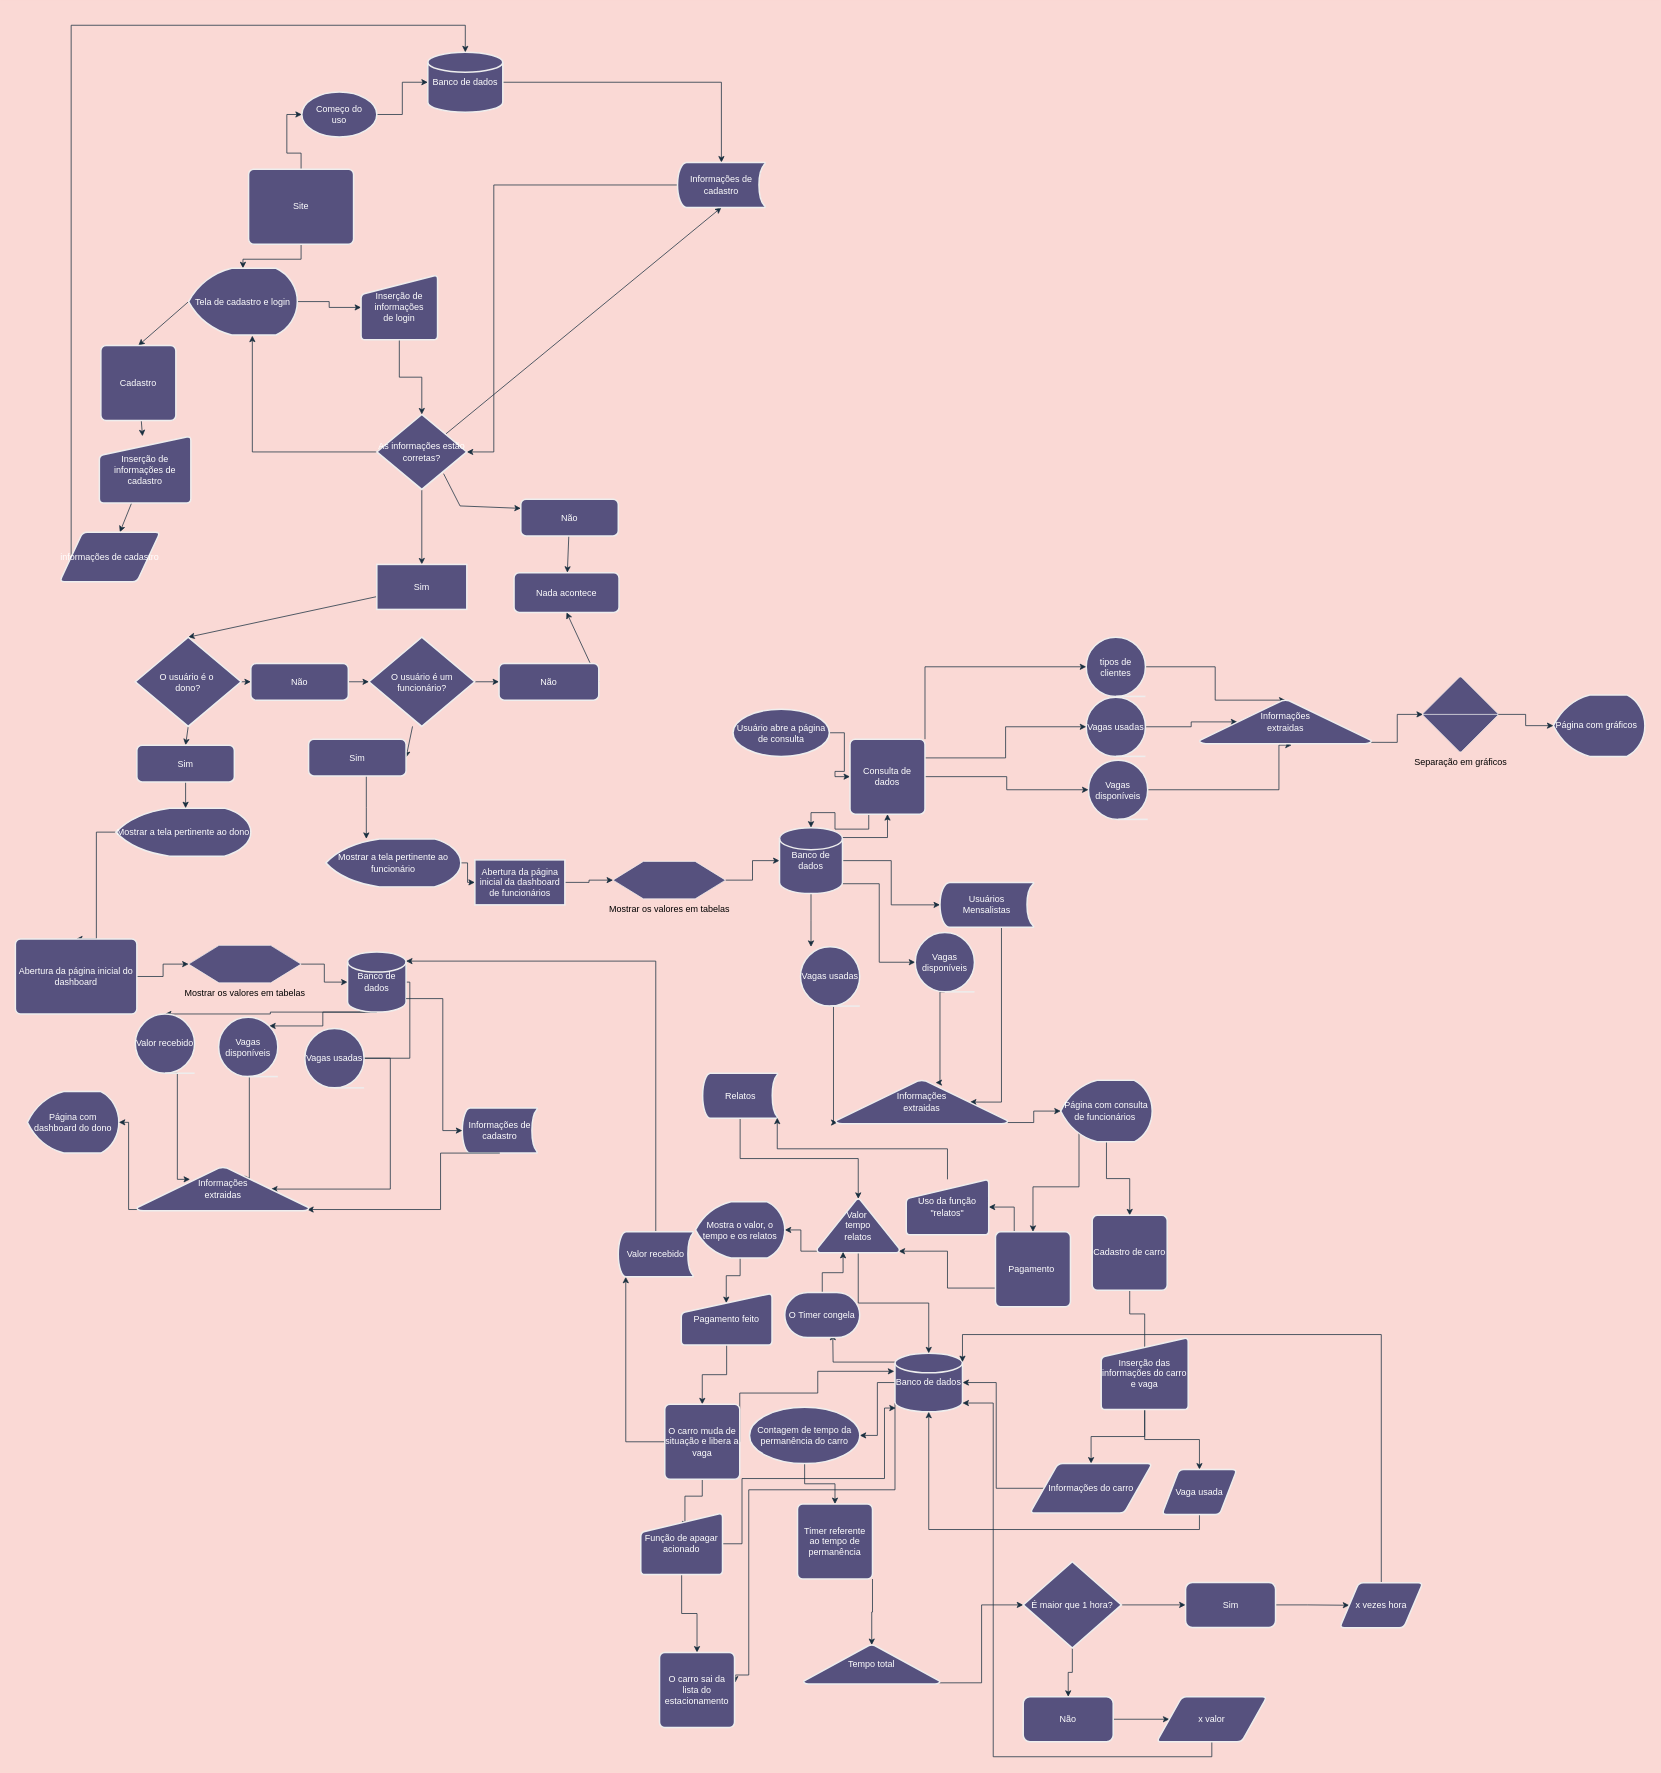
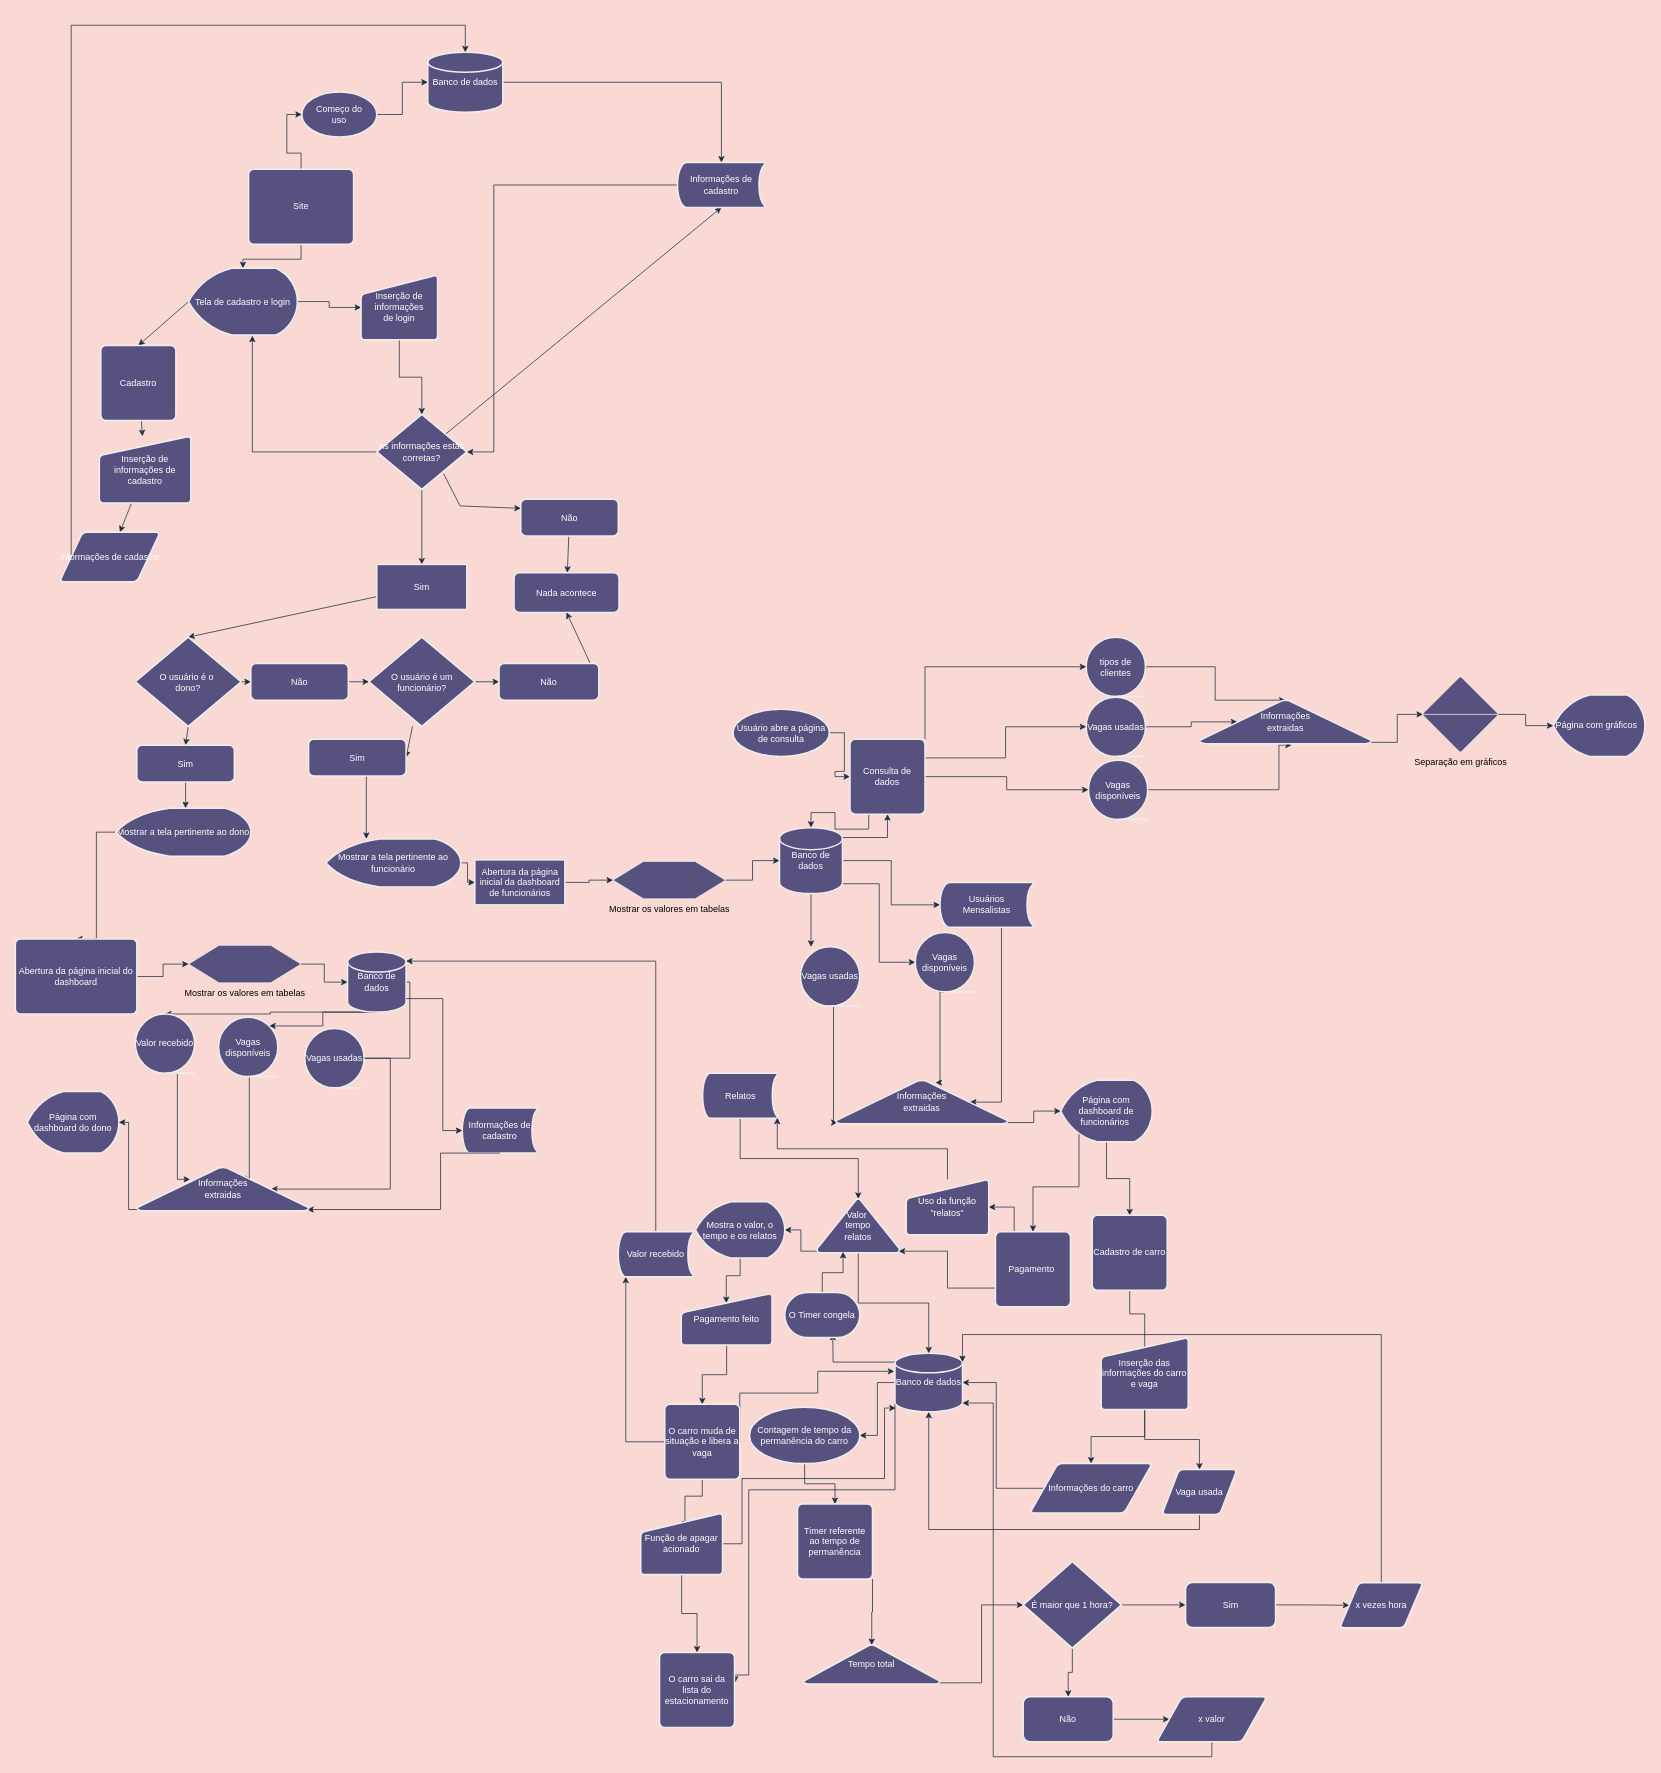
node "Página com consulta de funcionários": label "Página com consulta de funcionários" -> "Página com dashboard de funcionários"
